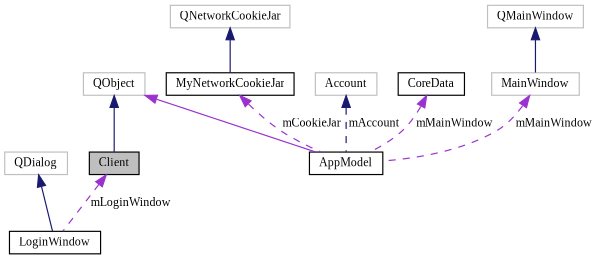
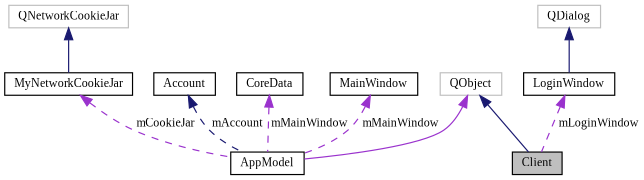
node "QMainWindow": removed
node "Account": color grey75 -> black
node "MainWindow": color grey75 -> black
edge "LoginWindow" -> "Client": reversed
